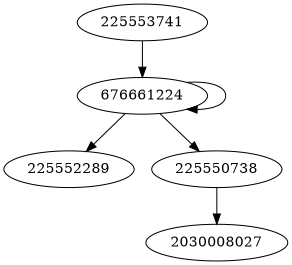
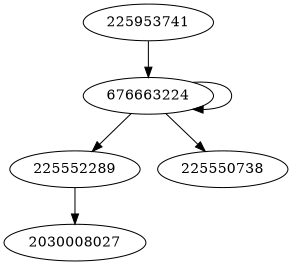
node "225553741": label "225553741" -> "225953741"
node "676661224": label "676661224" -> "676663224"
edge "225550738" -> "2030008027": now "225552289" -> "2030008027"
